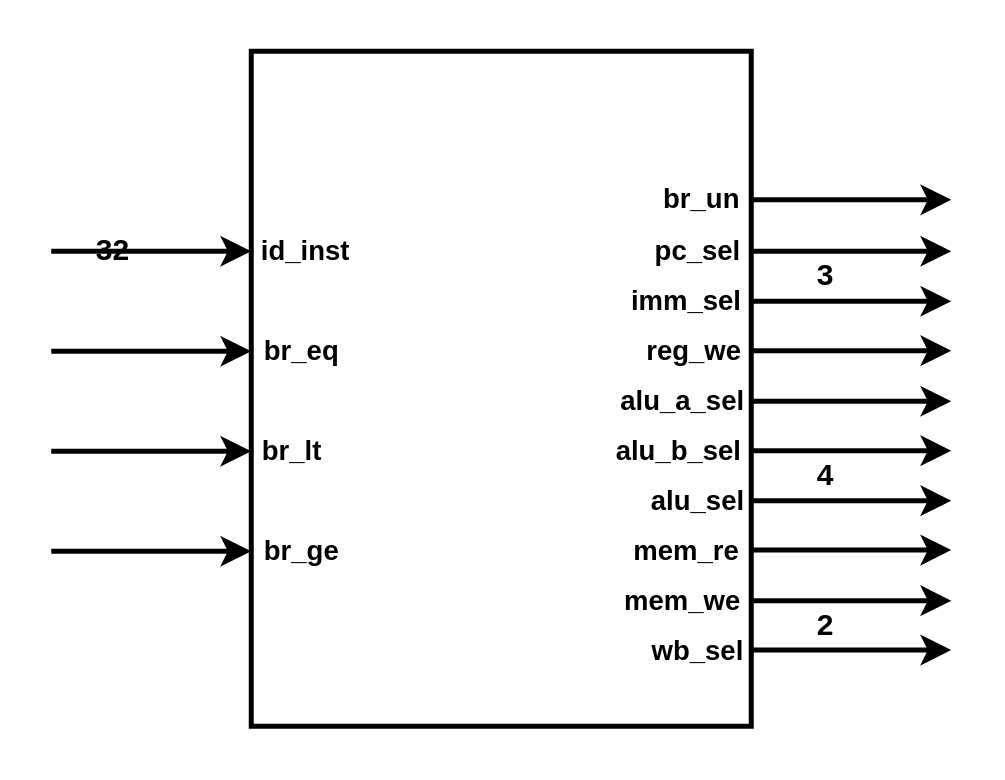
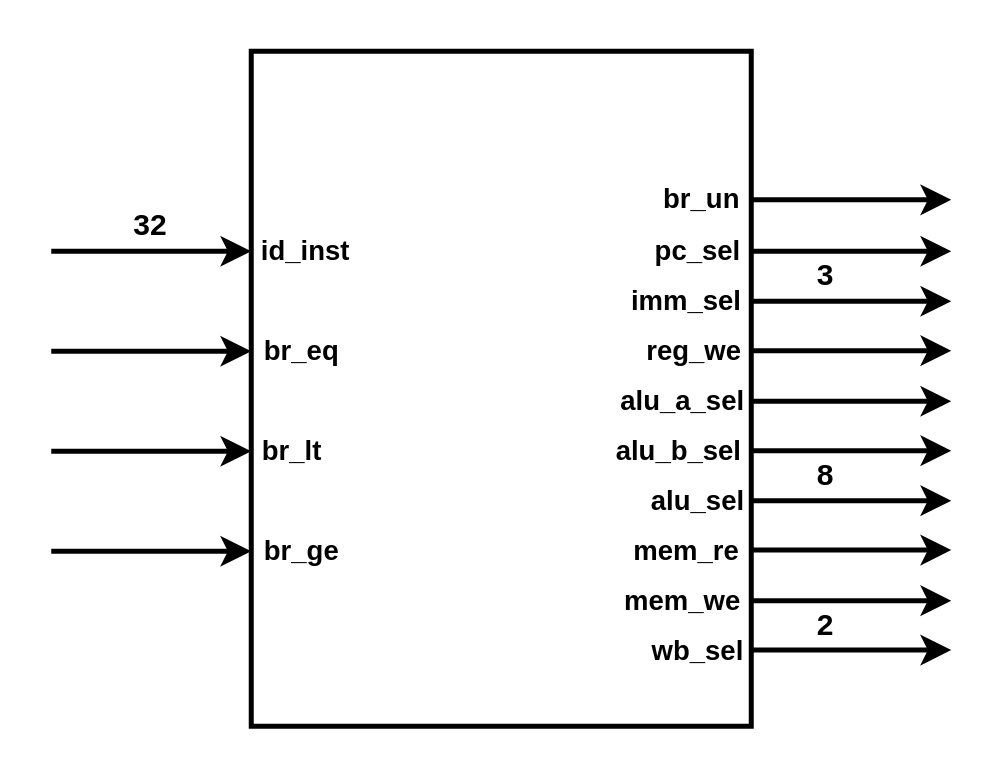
node "32": moved (114, 251) -> (151, 226)
node "4": label "4" -> "8"
